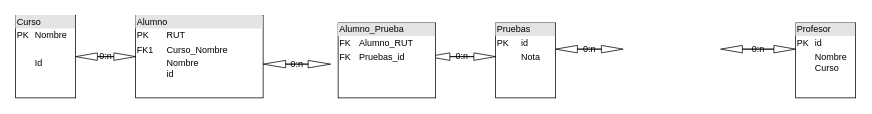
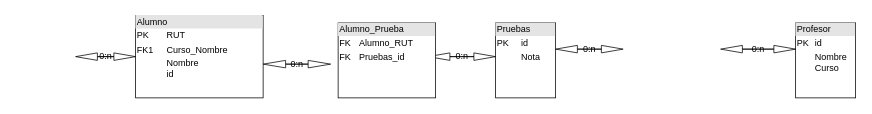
node "Curso PK Nombre Id": removed
